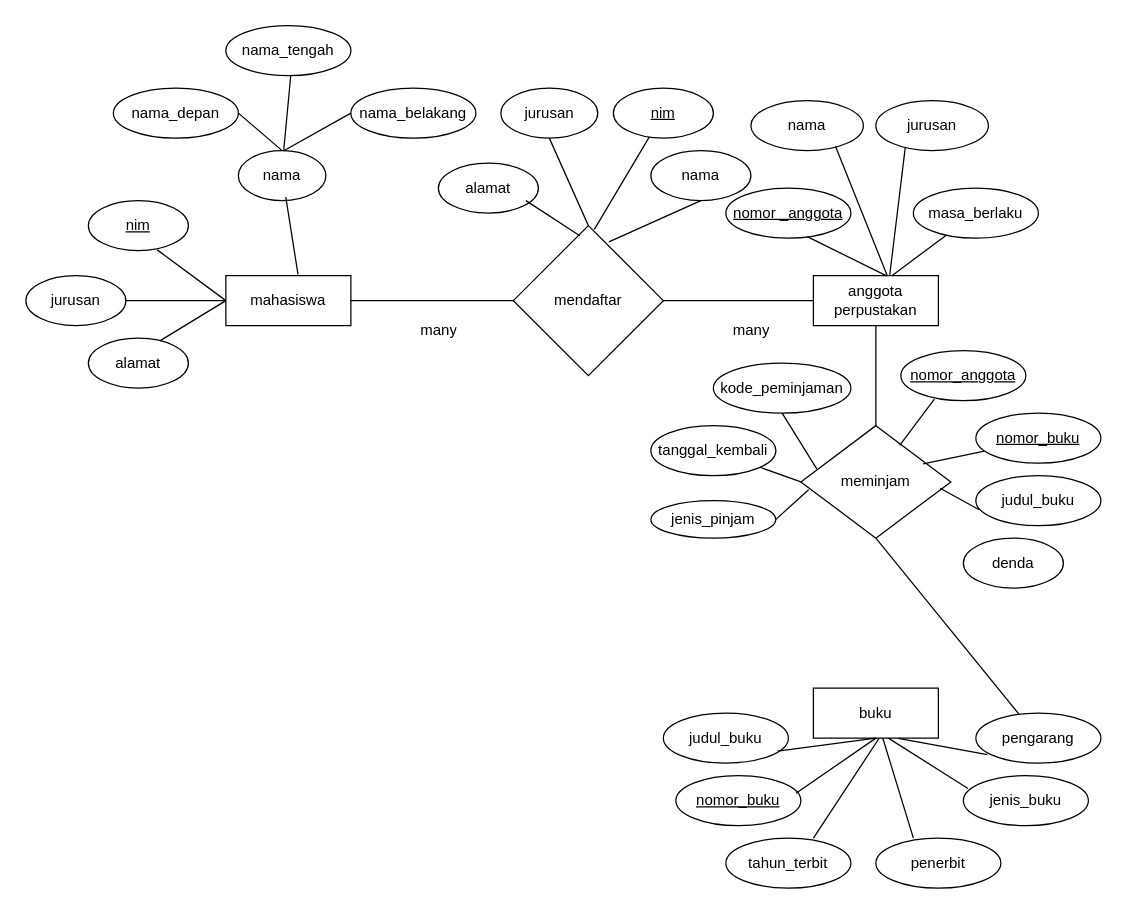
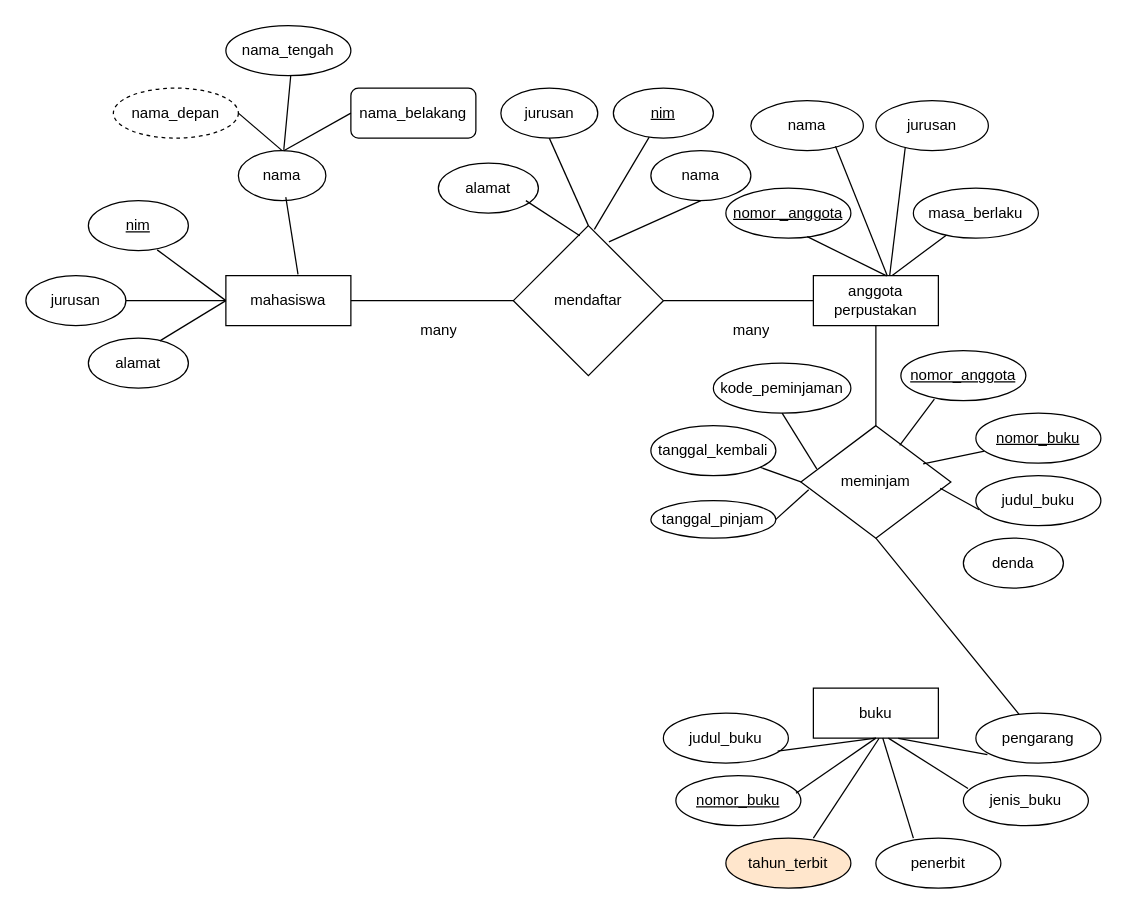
node "nama_depan": style solid -> dashed
node "nama_belakang": shape ellipse -> rounded rectangle
node "jenis_pinjam": label "jenis_pinjam" -> "tanggal_pinjam"
node "tahun_terbit": fillcolor #ffffff -> #ffe6cc
